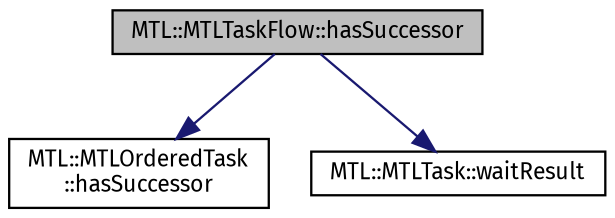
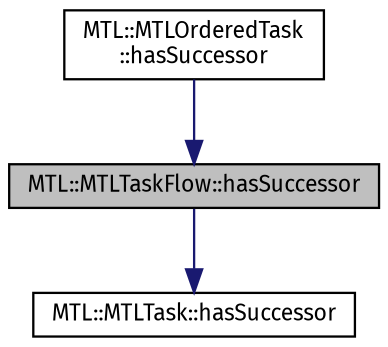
edge "MTL::MTLTaskFlow::hasSuccessor" -> "MTL::MTLOrderedTask ::hasSuccessor": reversed
node "MTL::MTLTask::waitResult": label "MTL::MTLTask::waitResult" -> "MTL::MTLTask::hasSuccessor"
